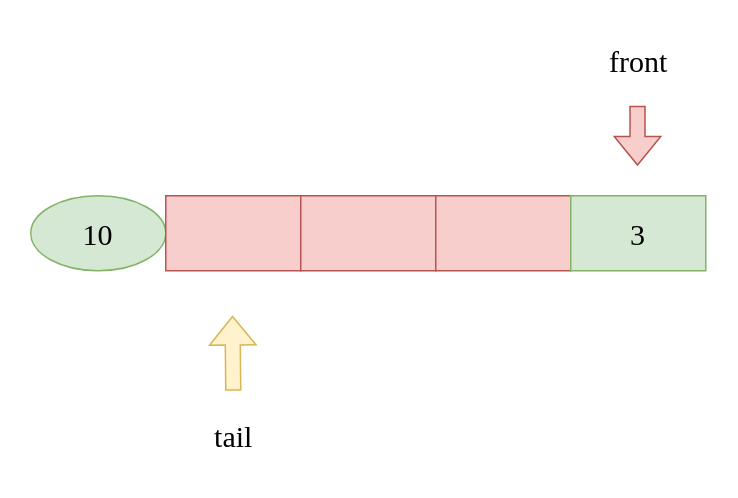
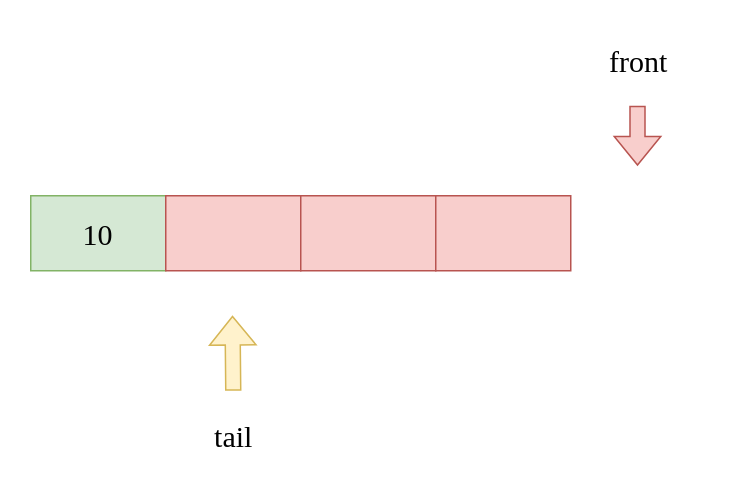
node "10": shape ellipse -> rectangle
node "3": removed
